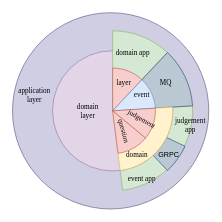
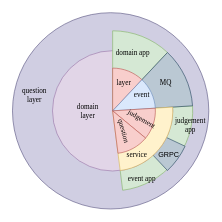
node "application layer": label "application layer" -> "question layer"
node "domain": label "domain" -> "service"
